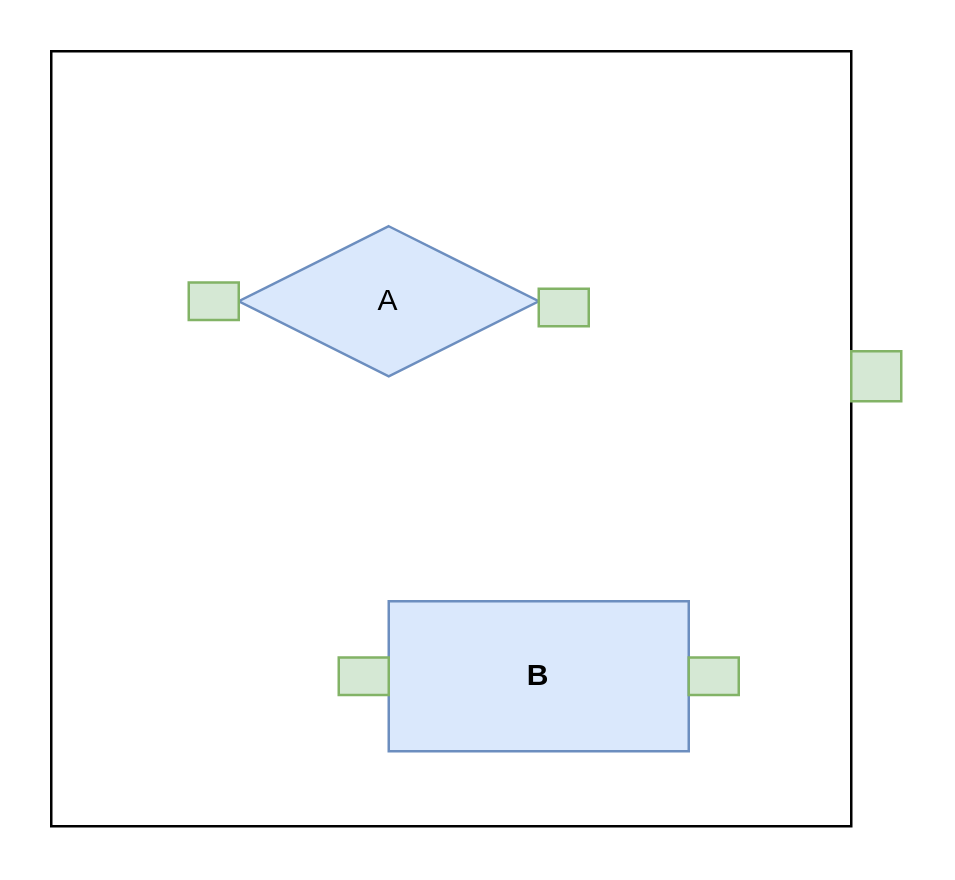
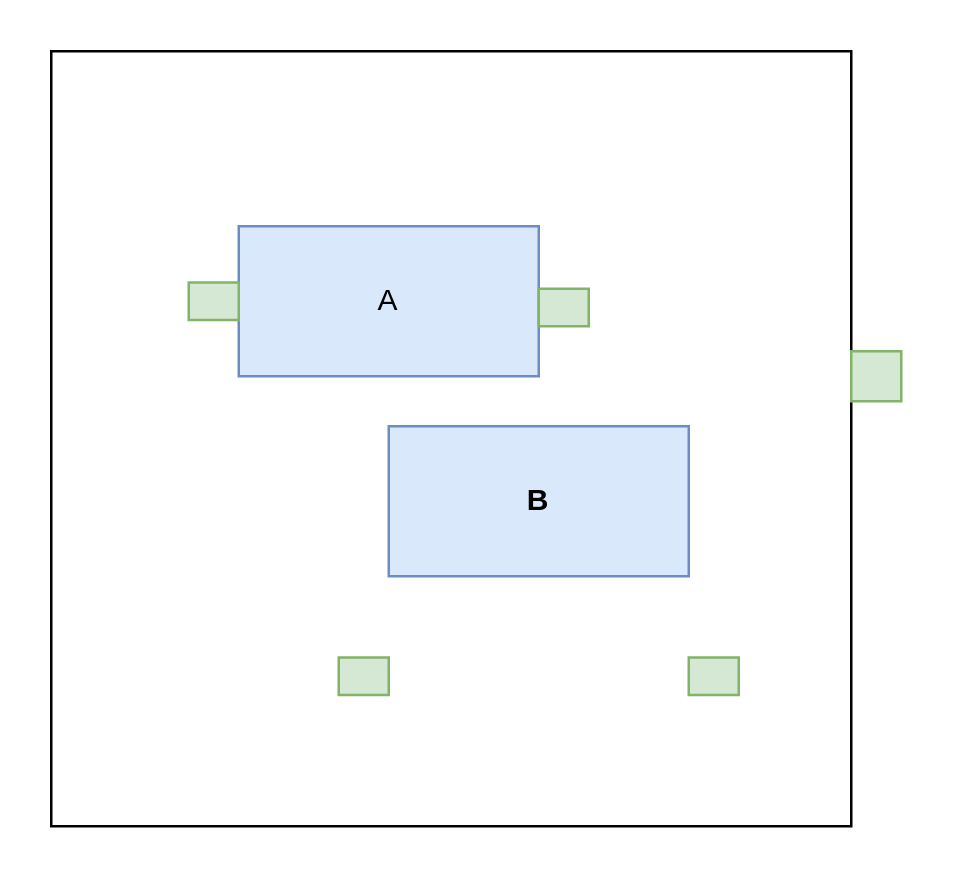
node "A": shape diamond -> rectangle
node "B": moved (539, 676) -> (539, 501)
